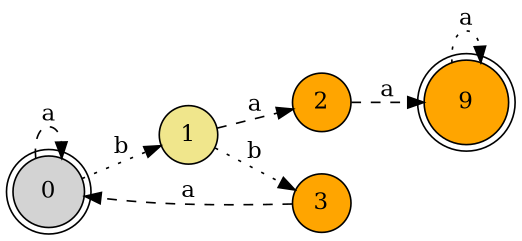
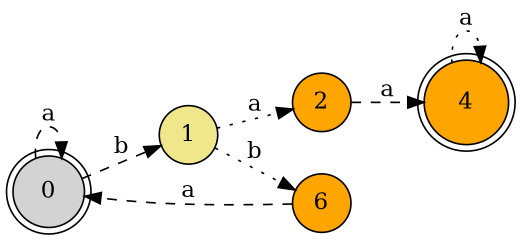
node "9": label "9" -> "4"
edge "1" -> "2": style dashed -> dotted
edge "0" -> "1": style dotted -> dashed
node "3": label "3" -> "6"
